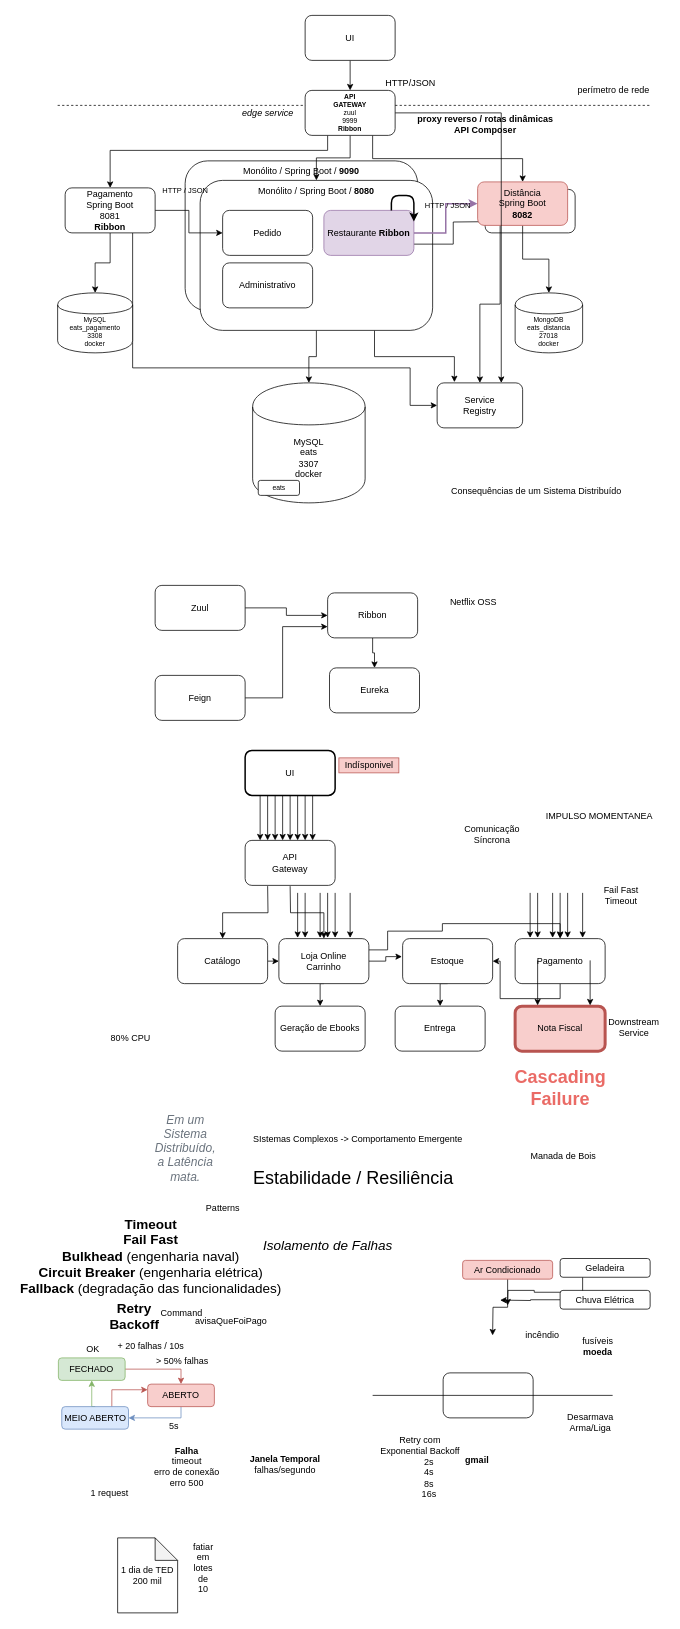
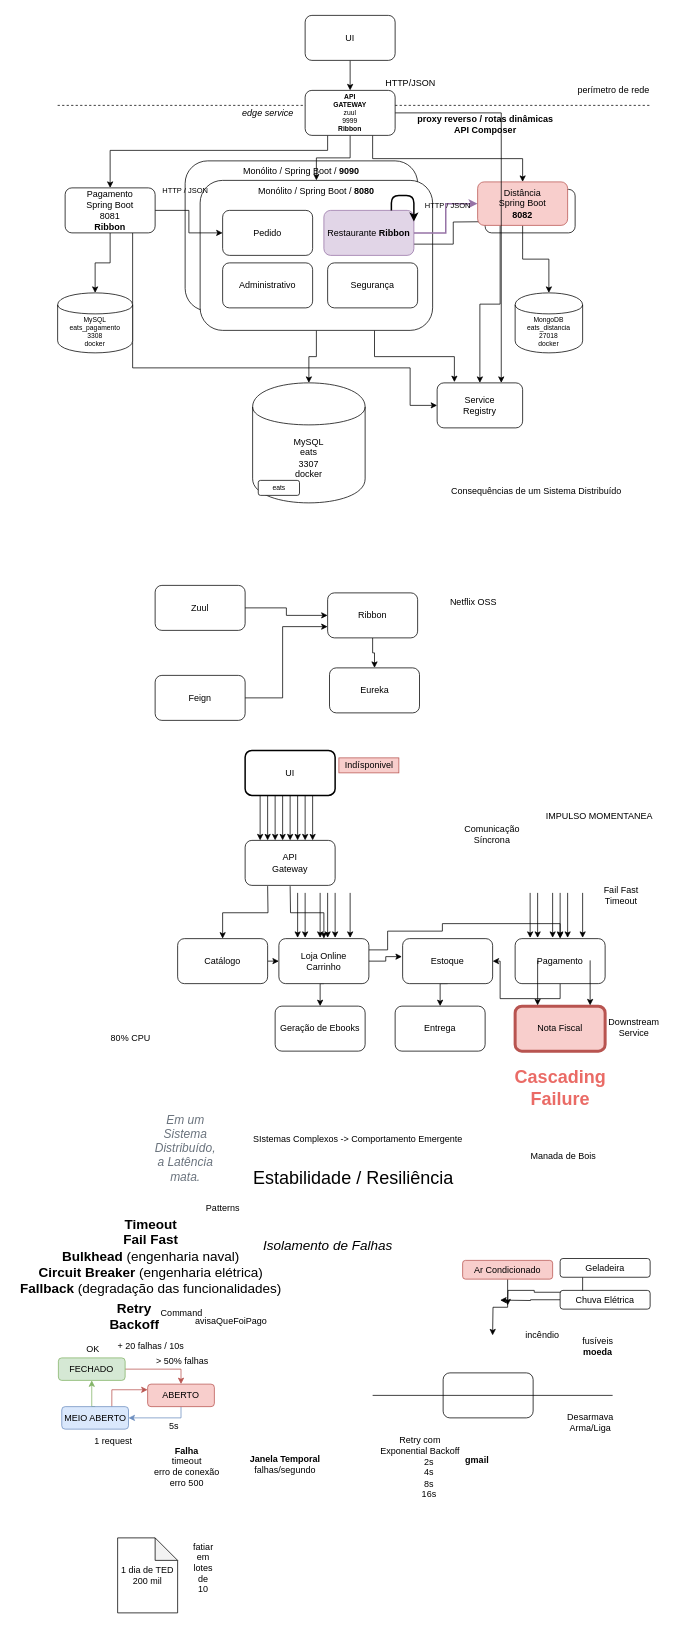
node "Segurança": added
node "1 request": moved (109, 1494) -> (113, 1441)
